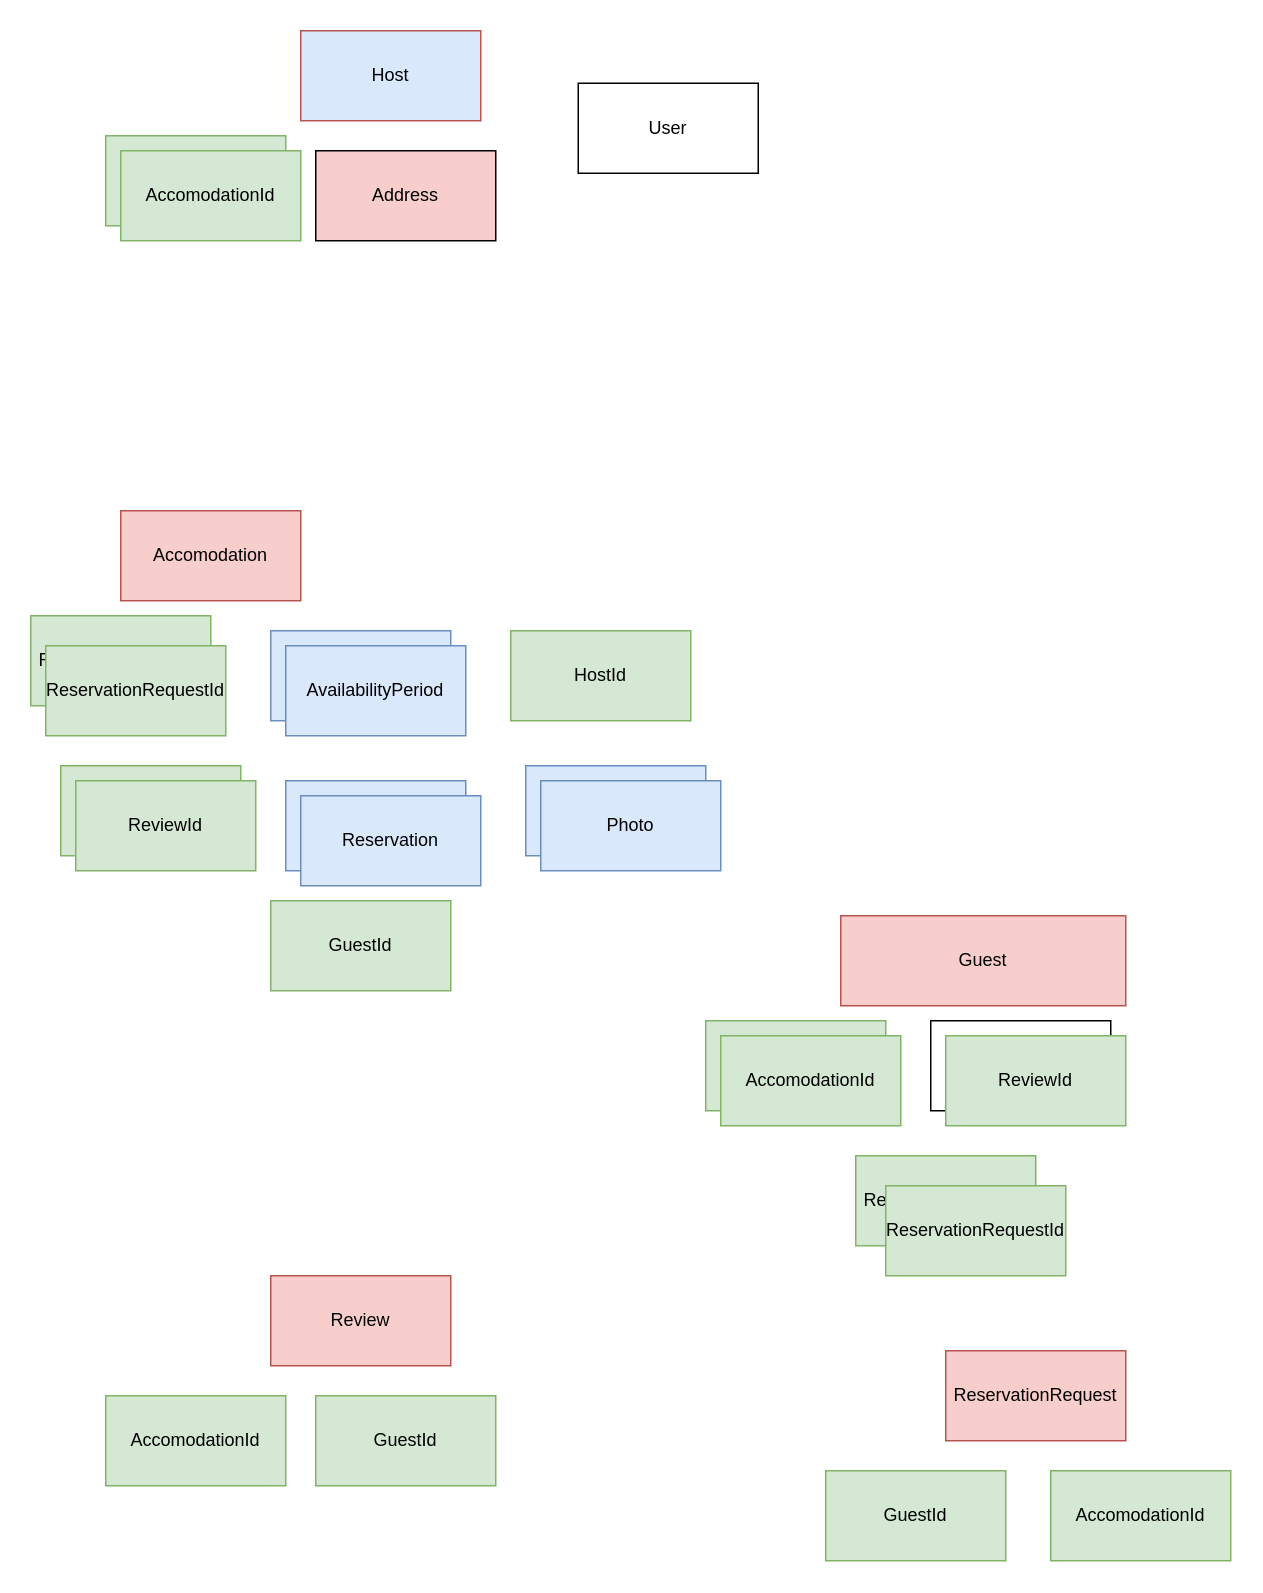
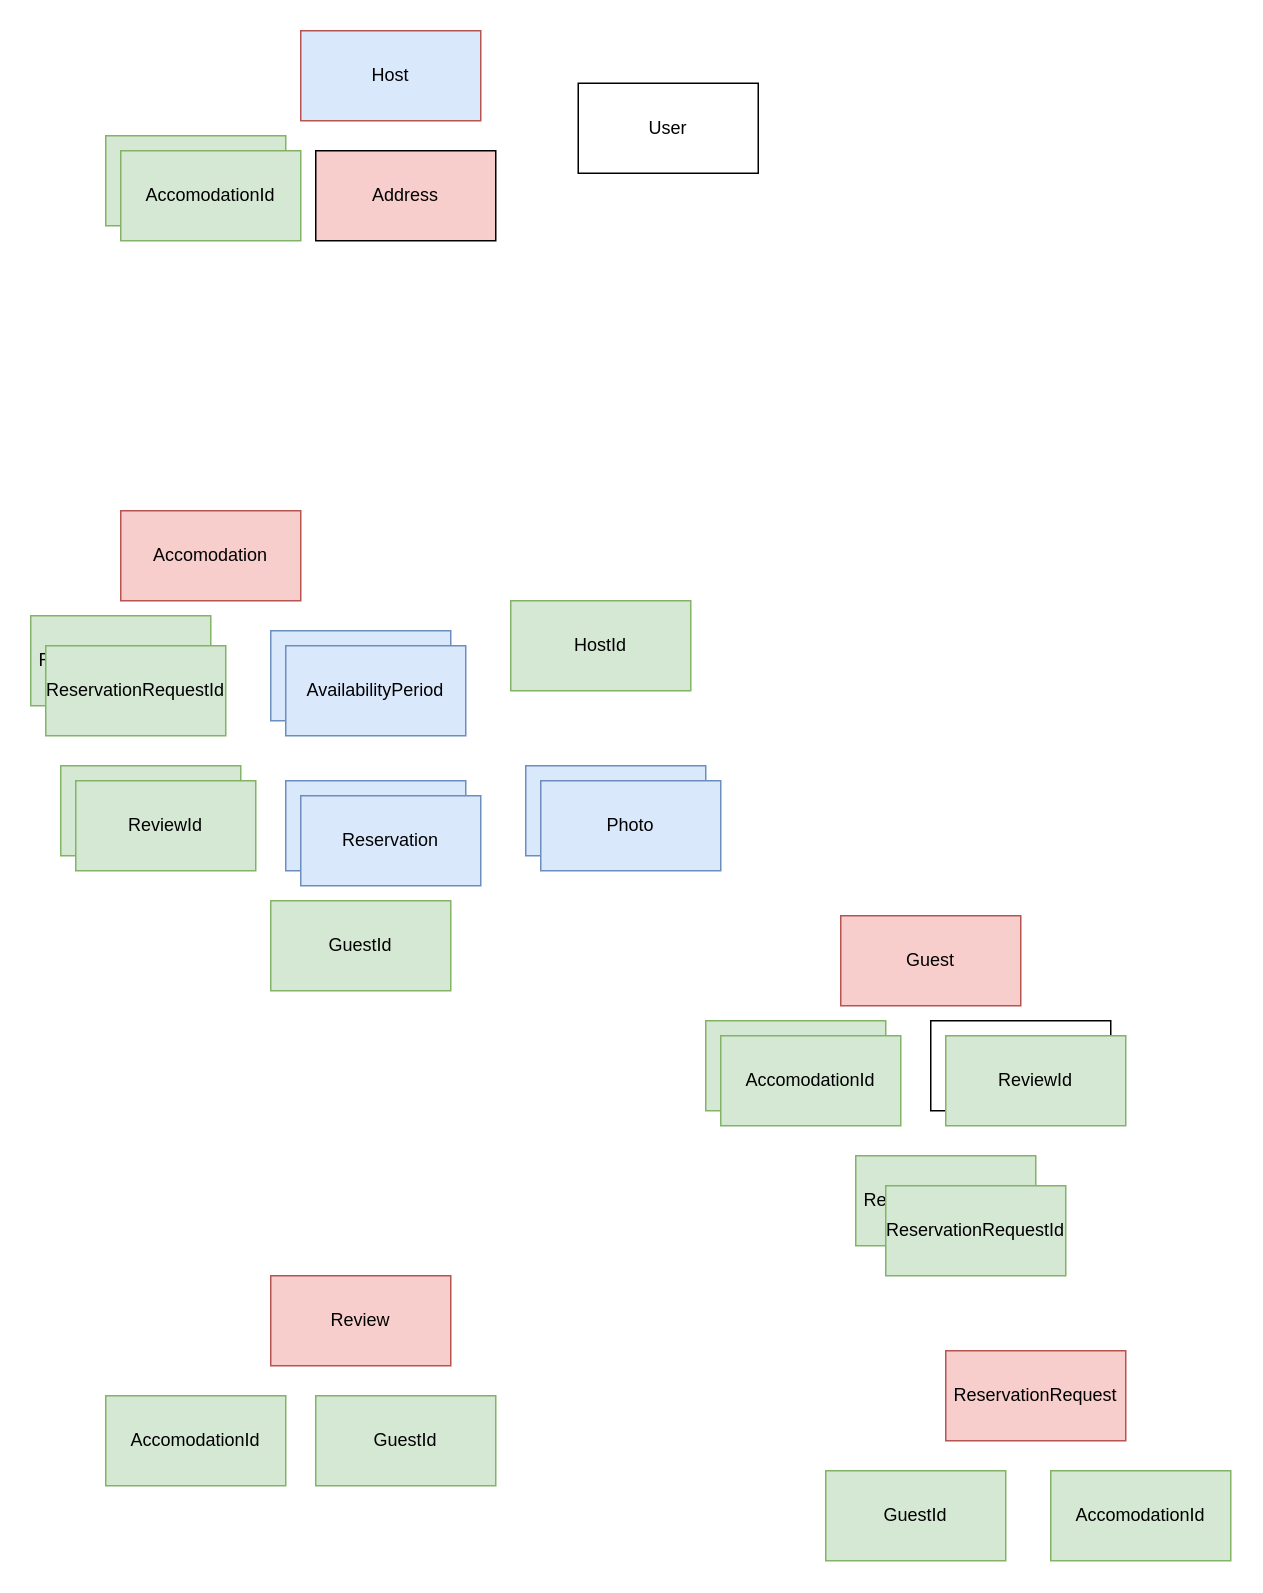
node "HostId": moved (601, 676) -> (601, 646)
node "Guest": size 285x90 -> 180x90
